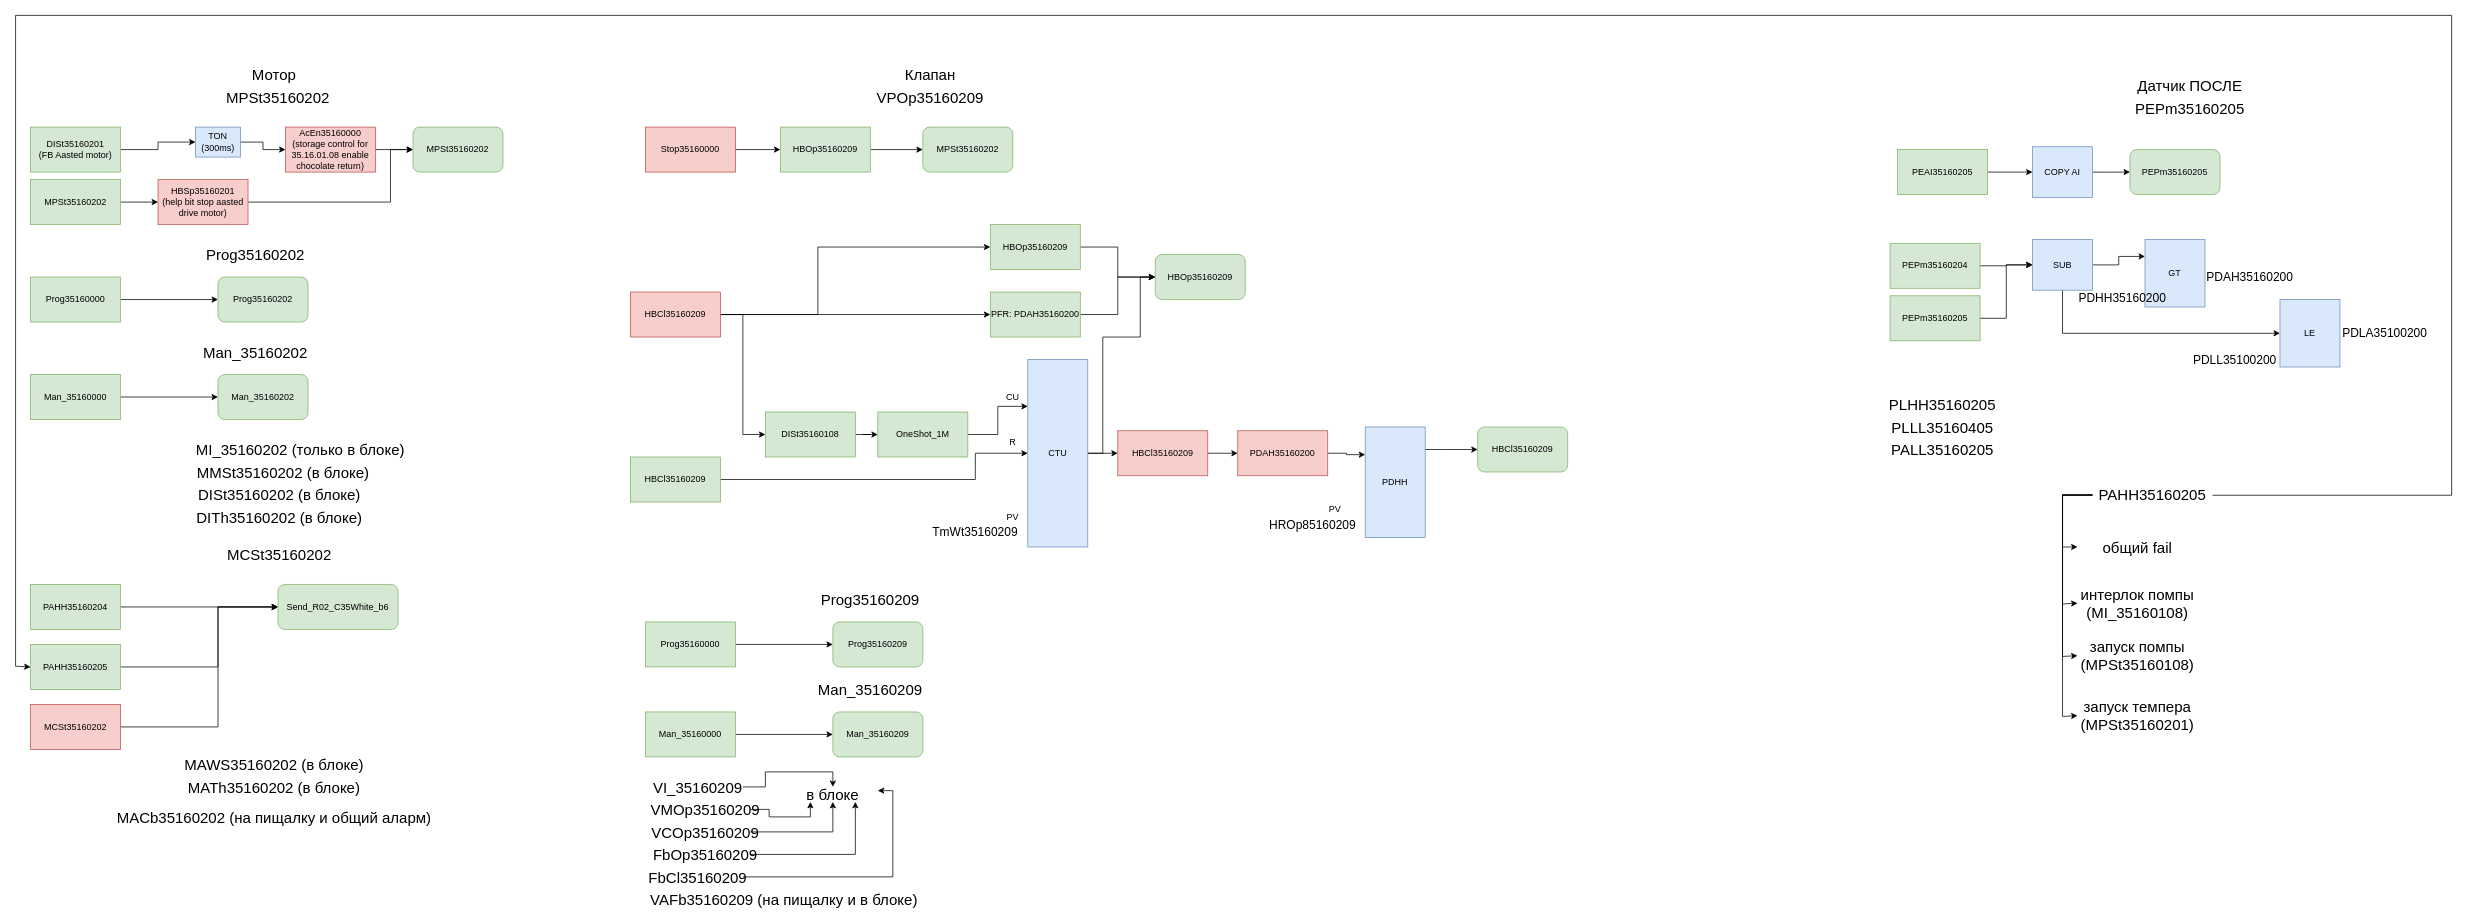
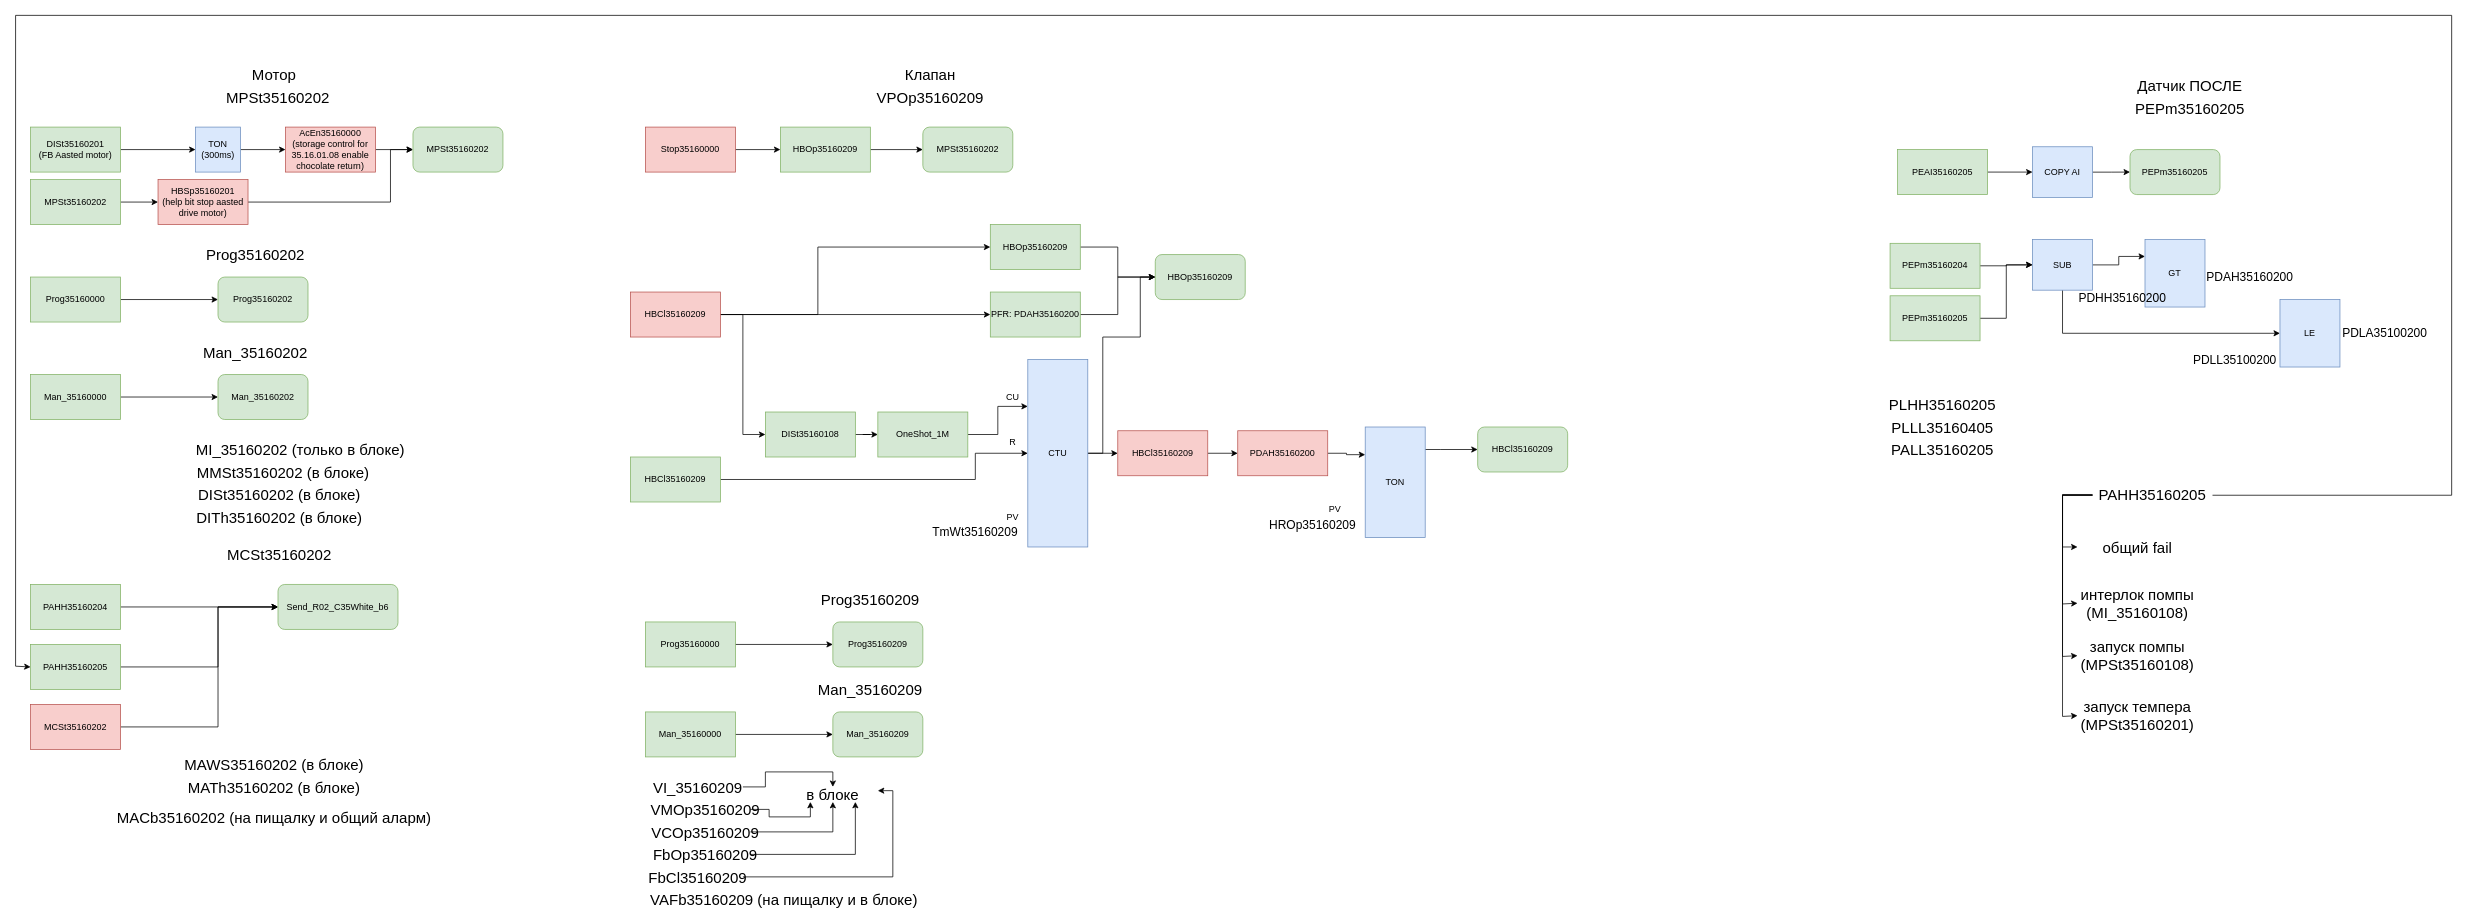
node "TON (300ms)": size 45x30 -> 45x45
node "PDHH": label "PDHH" -> "TON"
node "HROp85160209": label "HROp85160209" -> "HROp35160209"
